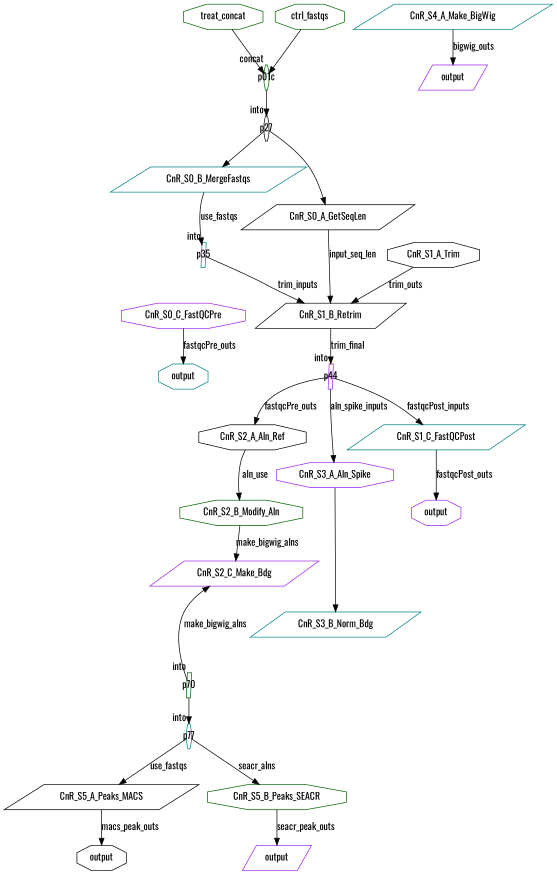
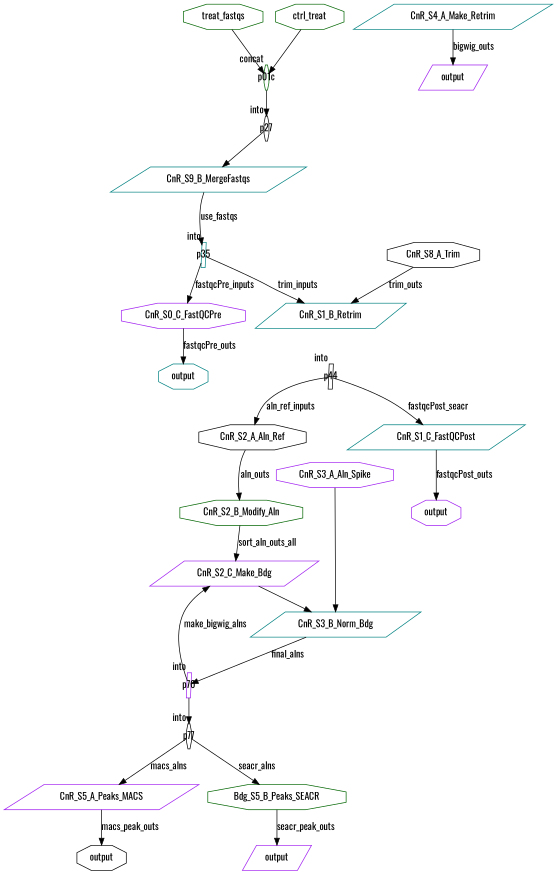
node "treat_concat": label "treat_concat" -> "treat_fastqs"
node "ctrl_fastqs": label "ctrl_fastqs" -> "ctrl_treat"
node "CnR_S4_A_Make_BigWig": label "CnR_S4_A_Make_BigWig" -> "CnR_S4_A_Make_Retrim"
node "CnR_S0_B_MergeFastqs": label "CnR_S0_B_MergeFastqs" -> "CnR_S9_B_MergeFastqs"
node "CnR_S0_A_GetSeqLen": removed
node "CnR_S1_A_Trim": label "CnR_S1_A_Trim" -> "CnR_S8_A_Trim"
edge "p35 into" -> "CnR_S0_C_FastQCPre": added, label "fastqcPre_inputs"
node "CnR_S1_B_Retrim": color black -> teal
edge "CnR_S1_B_Retrim" -> "p44 into": removed, label "trim_final"
node "p44 into": color purple -> black
edge "p44 into" -> "CnR_S2_A_Aln_Ref": label "fastqcPre_outs" -> "aln_ref_inputs"
edge "p44 into" -> "CnR_S1_C_FastQCPost": label "fastqcPost_inputs" -> "fastqcPost_seacr"
edge "p44 into" -> "CnR_S3_A_Aln_Spike": removed, label "aln_spike_inputs"
edge "CnR_S2_A_Aln_Ref" -> "CnR_S2_B_Modify_Aln": label "aln_use" -> "aln_outs"
edge "CnR_S2_B_Modify_Aln" -> "CnR_S2_C_Make_Bdg": label "make_bigwig_alns" -> "sort_aln_outs_all"
edge "CnR_S2_C_Make_Bdg" -> "CnR_S3_B_Norm_Bdg": added
edge "CnR_S3_B_Norm_Bdg" -> "p70 into": added, label "final_alns"
node "p70 into": color darkgreen -> purple
node "p77 into": color teal -> black
edge "p77 into" -> "CnR_S5_A_Peaks_MACS": label "use_fastqs" -> "macs_alns"
node "CnR_S5_A_Peaks_MACS": color black -> purple
node "CnR_S5_B_Peaks_SEACR": label "CnR_S5_B_Peaks_SEACR" -> "Bdg_S5_B_Peaks_SEACR"
